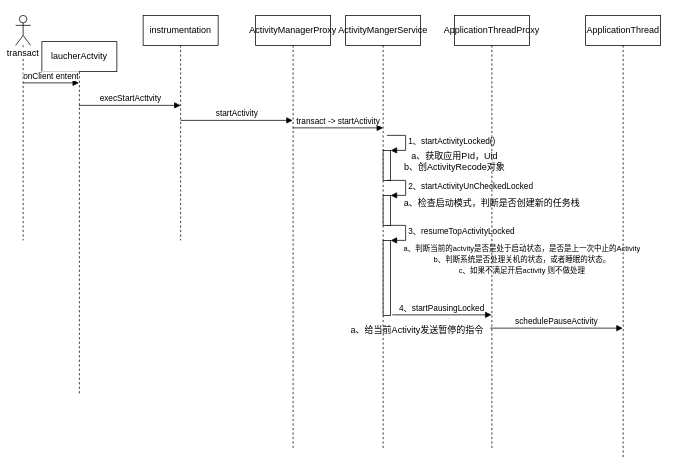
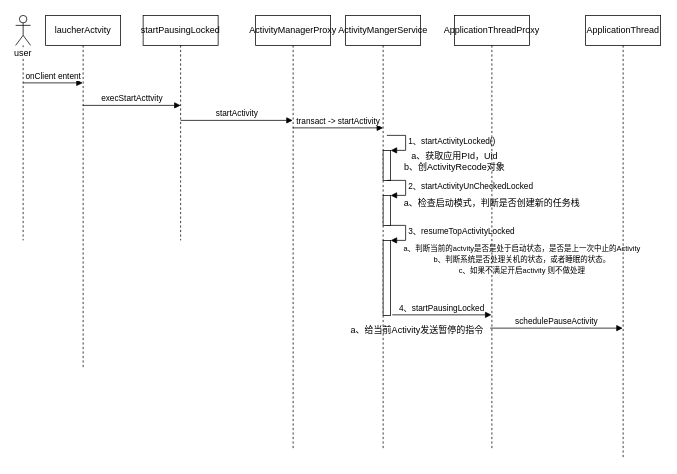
node "instrumentation": label "instrumentation" -> "startPausingLocked"
node "transact": label "transact" -> "user"
node "laucherActvity": moved (79, 218) -> (83, 192)
